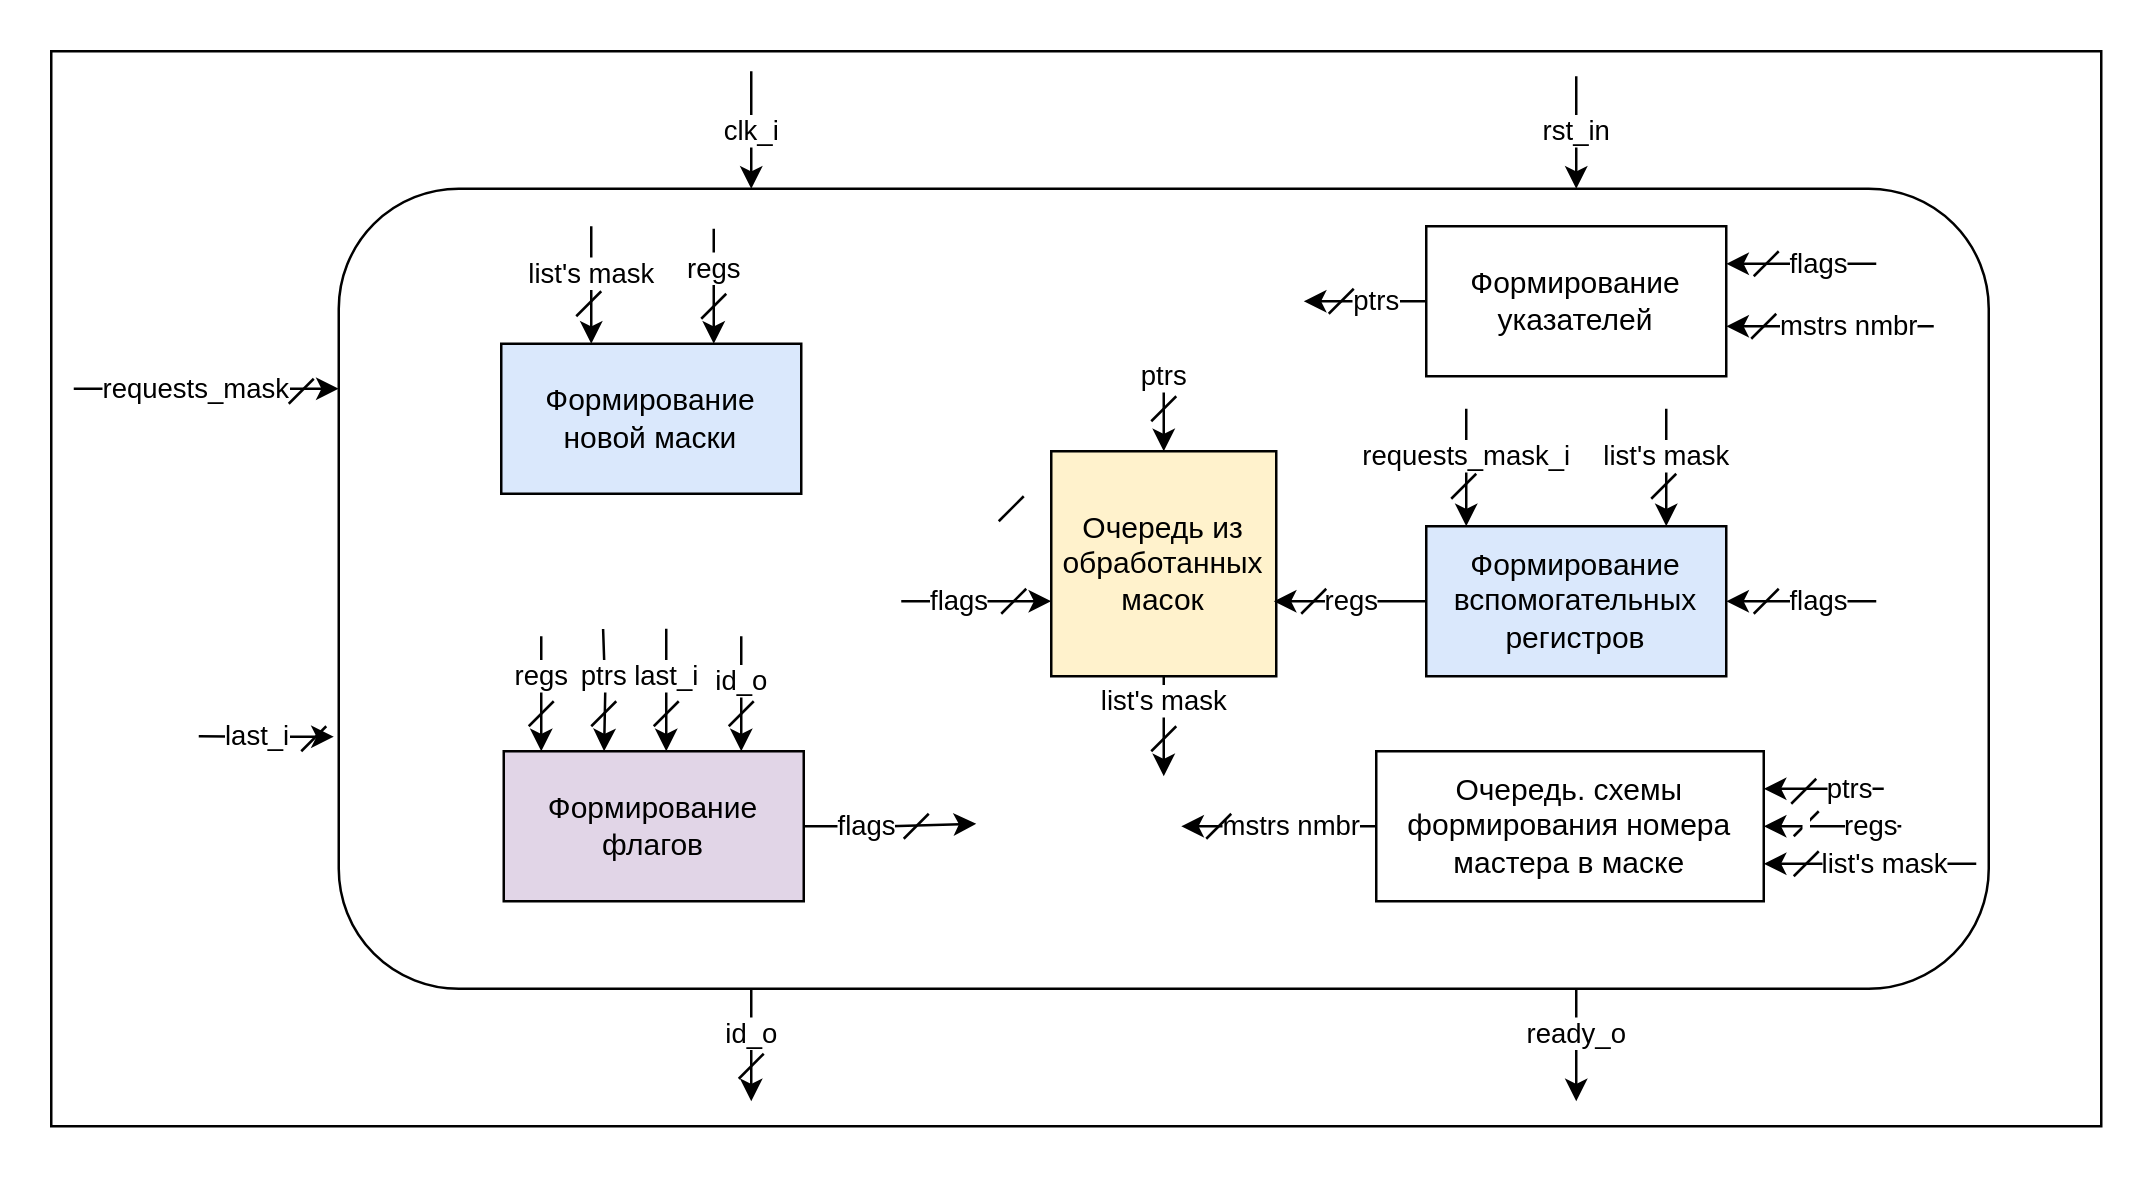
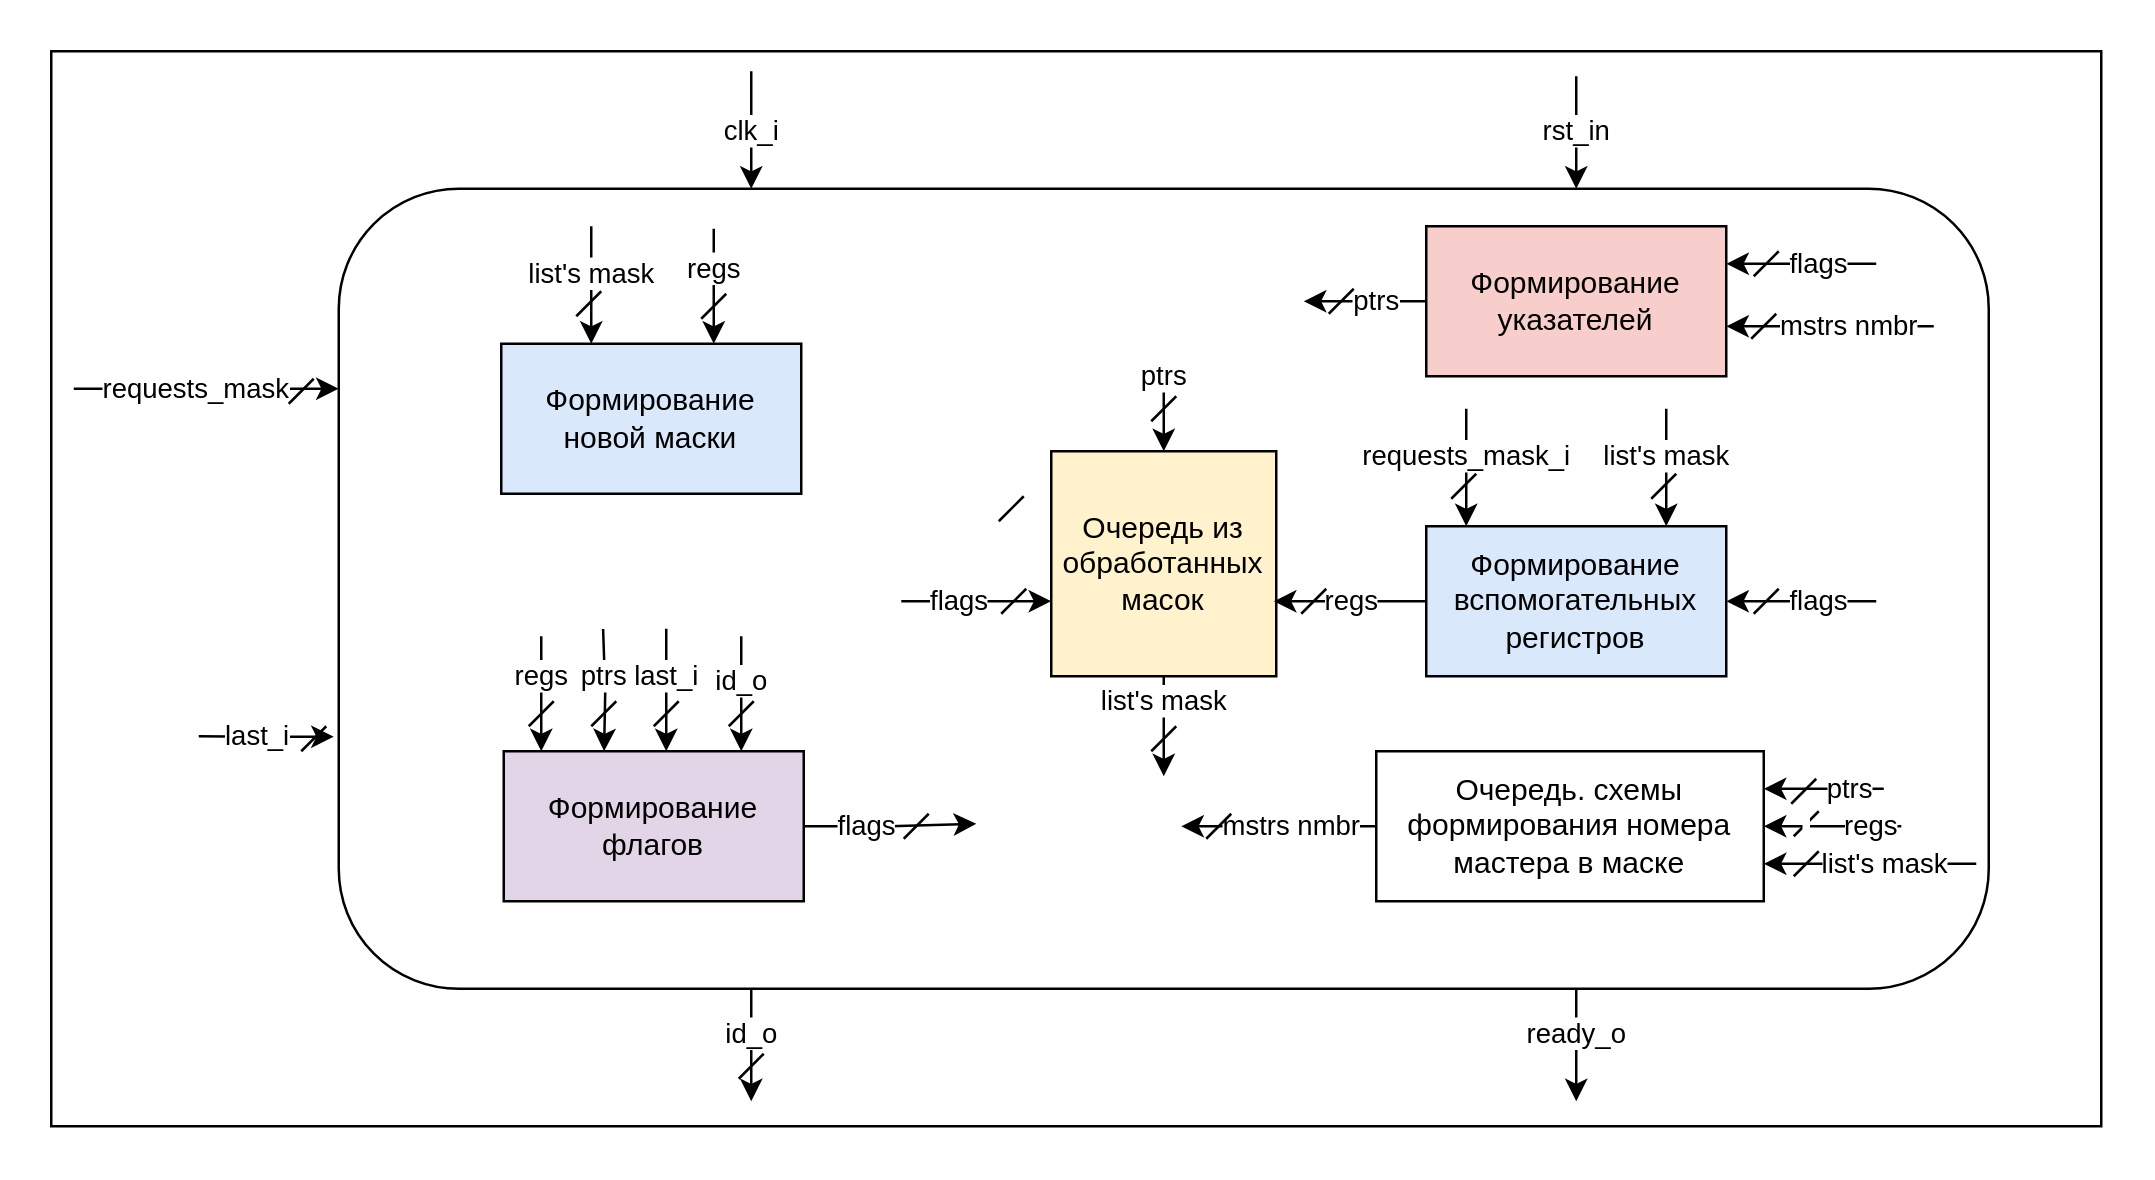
node "Формирование указателей": fillcolor #ffffff -> #f8cecc
